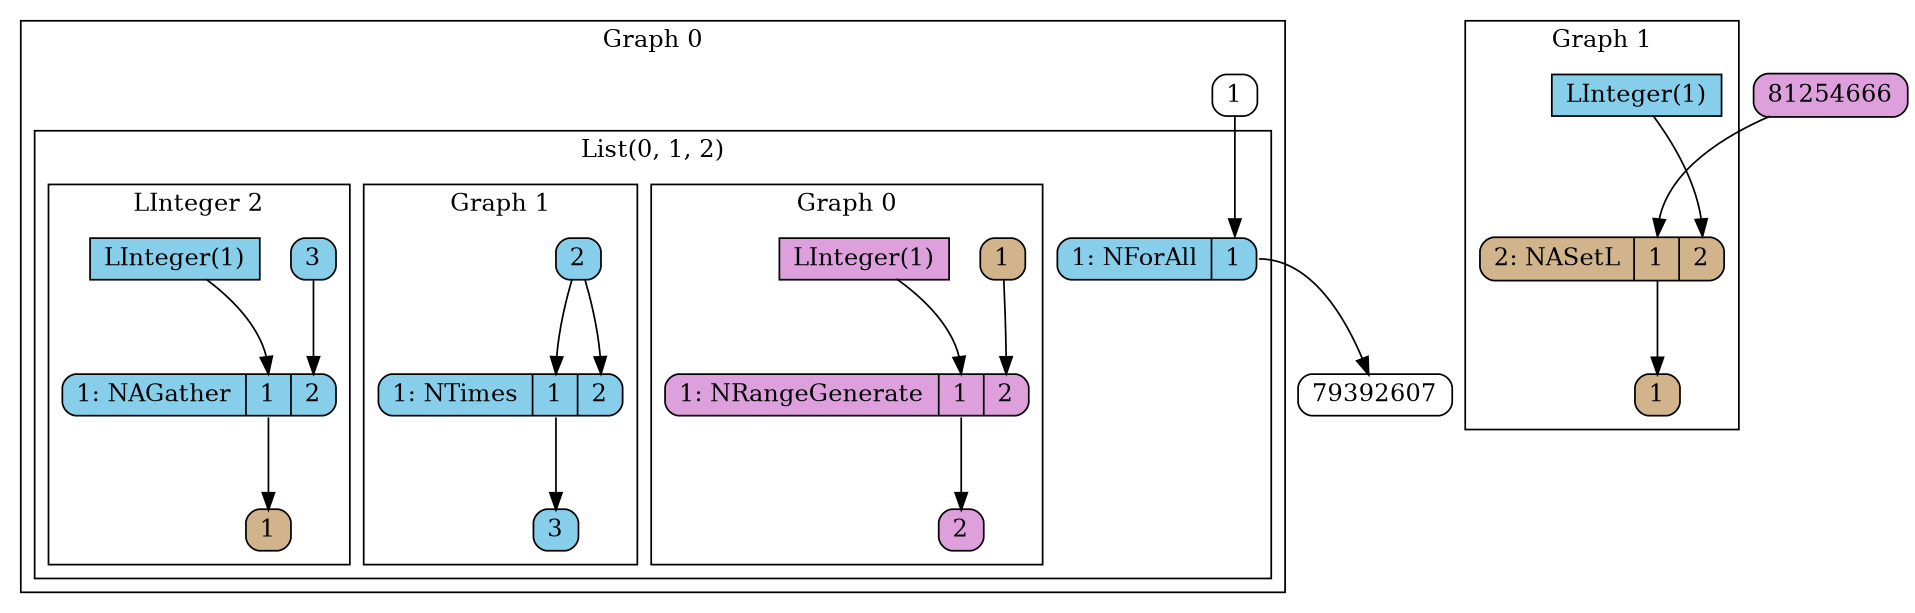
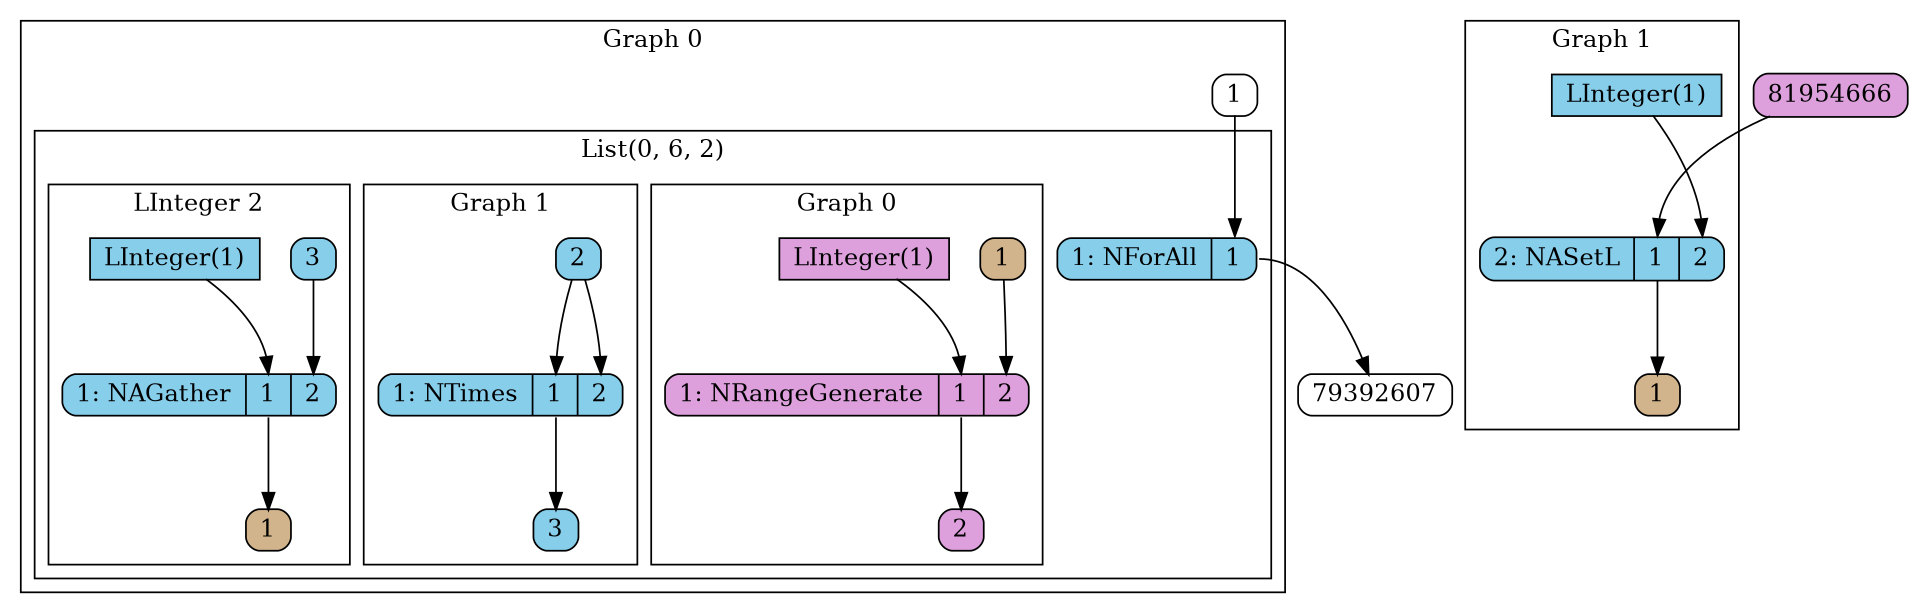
node "81254666": label "81254666" -> "81954666"
cluster "List(0, 1, 2)": label "List(0, 1, 2)" -> "List(0, 6, 2)"
node "2: NASetL": fillcolor tan -> skyblue
